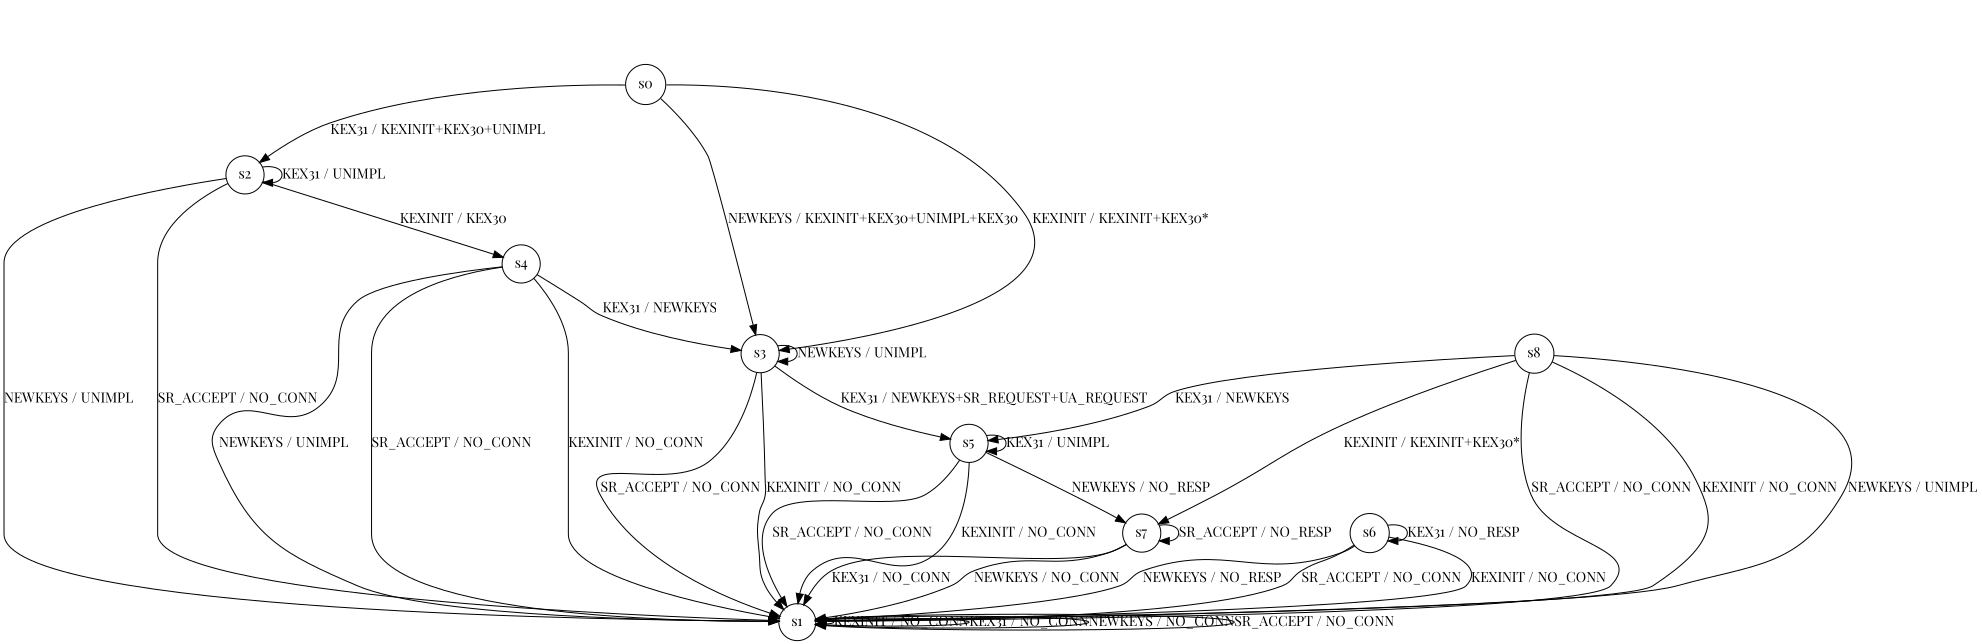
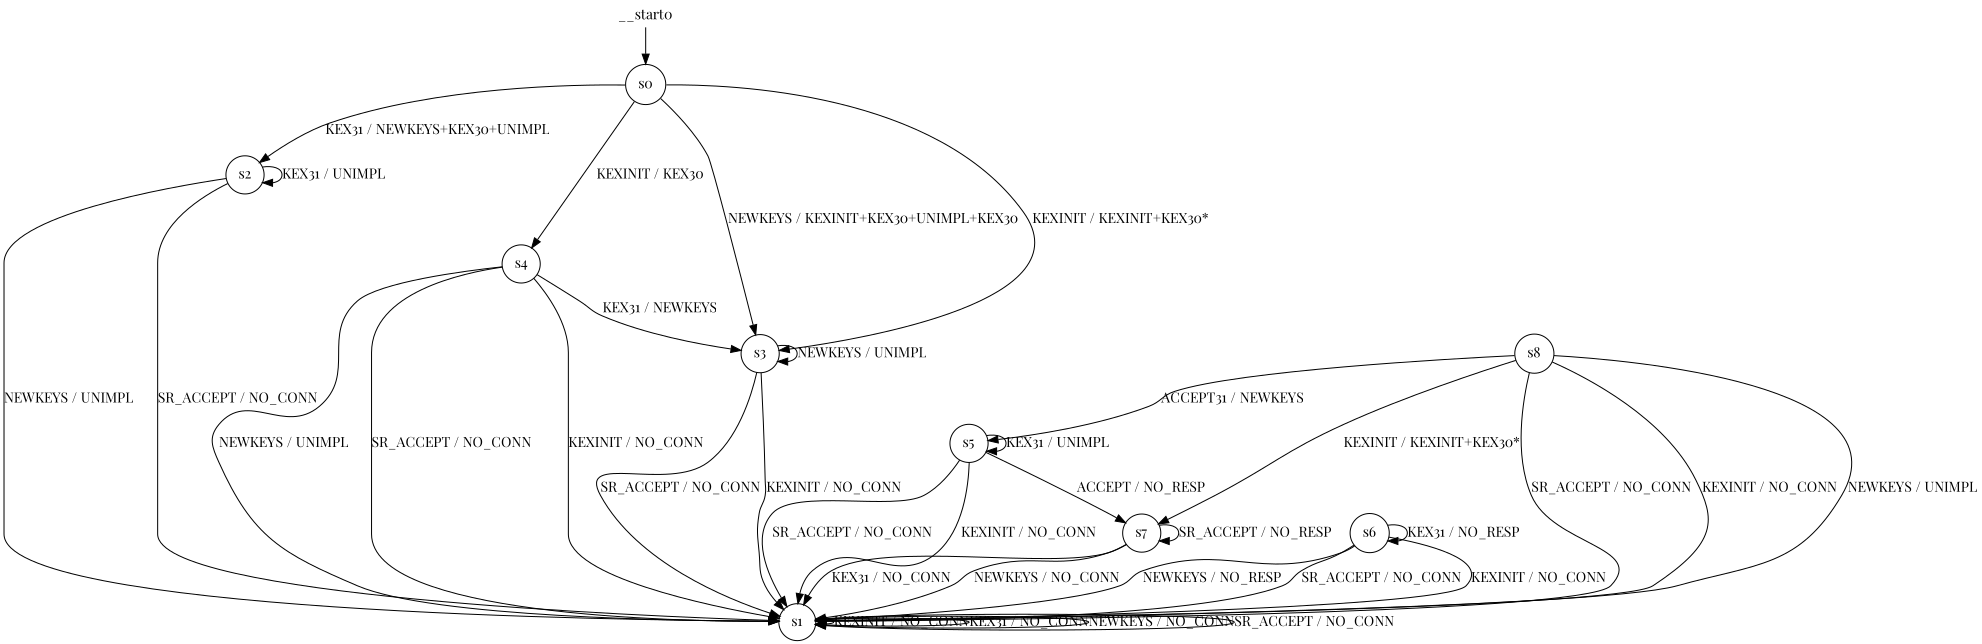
node "__start0": added
edge "s0" -> "s2": label "KEX31 / KEXINIT+KEX30+UNIMPL" -> "KEX31 / NEWKEYS+KEX30+UNIMPL"
edge "s2" -> "s4": now "s0" -> "s4"
edge "s8" -> "s5": label "KEX31 / NEWKEYS" -> "ACCEPT31 / NEWKEYS"
edge "s3" -> "s5": removed, label "KEX31 / NEWKEYS+SR_REQUEST+UA_REQUEST"
edge "s5" -> "s7": label "NEWKEYS / NO_RESP" -> "ACCEPT / NO_RESP"
